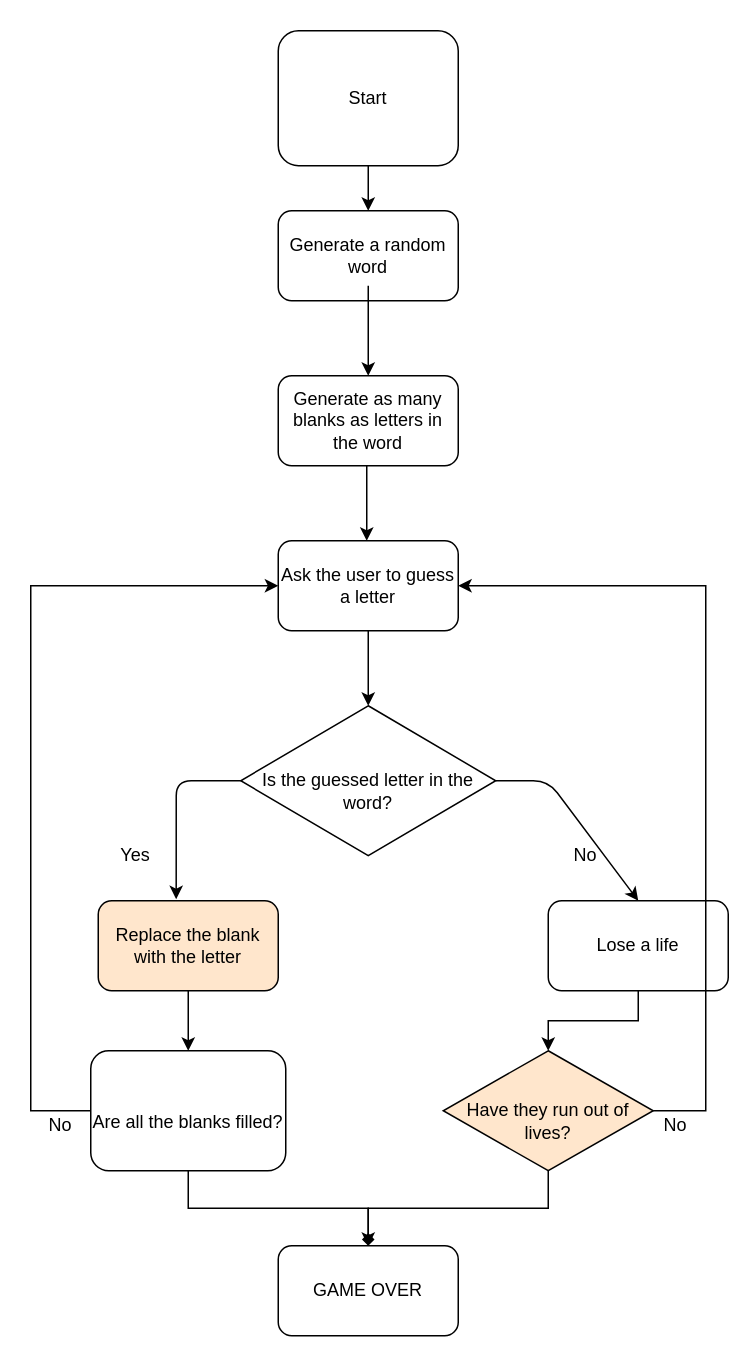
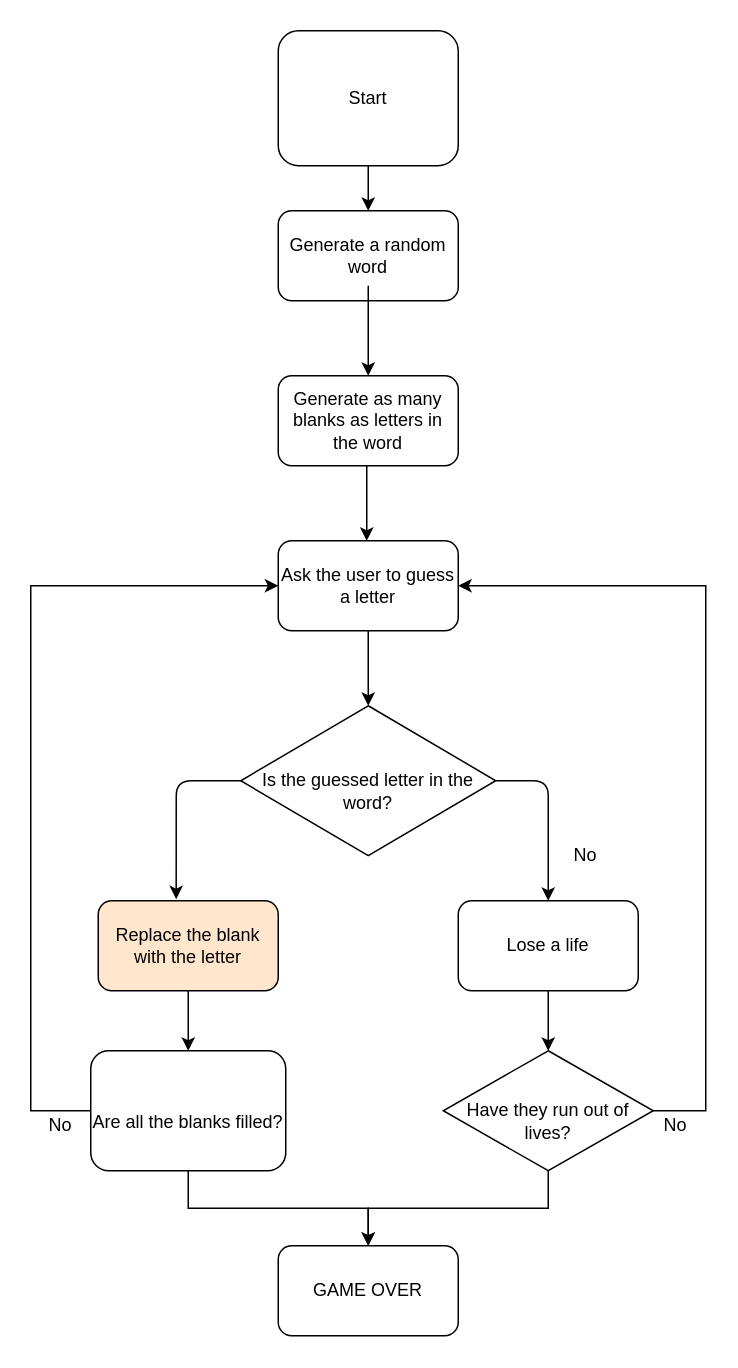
node "Yes": removed
node "Lose a life": moved (638, 946) -> (548, 946)
node "Have they run out of lives?": fillcolor #ffe6cc -> #ffffff
edge "Have they run out of lives?" -> "GAME OVER": arrowhead diamond -> classic
